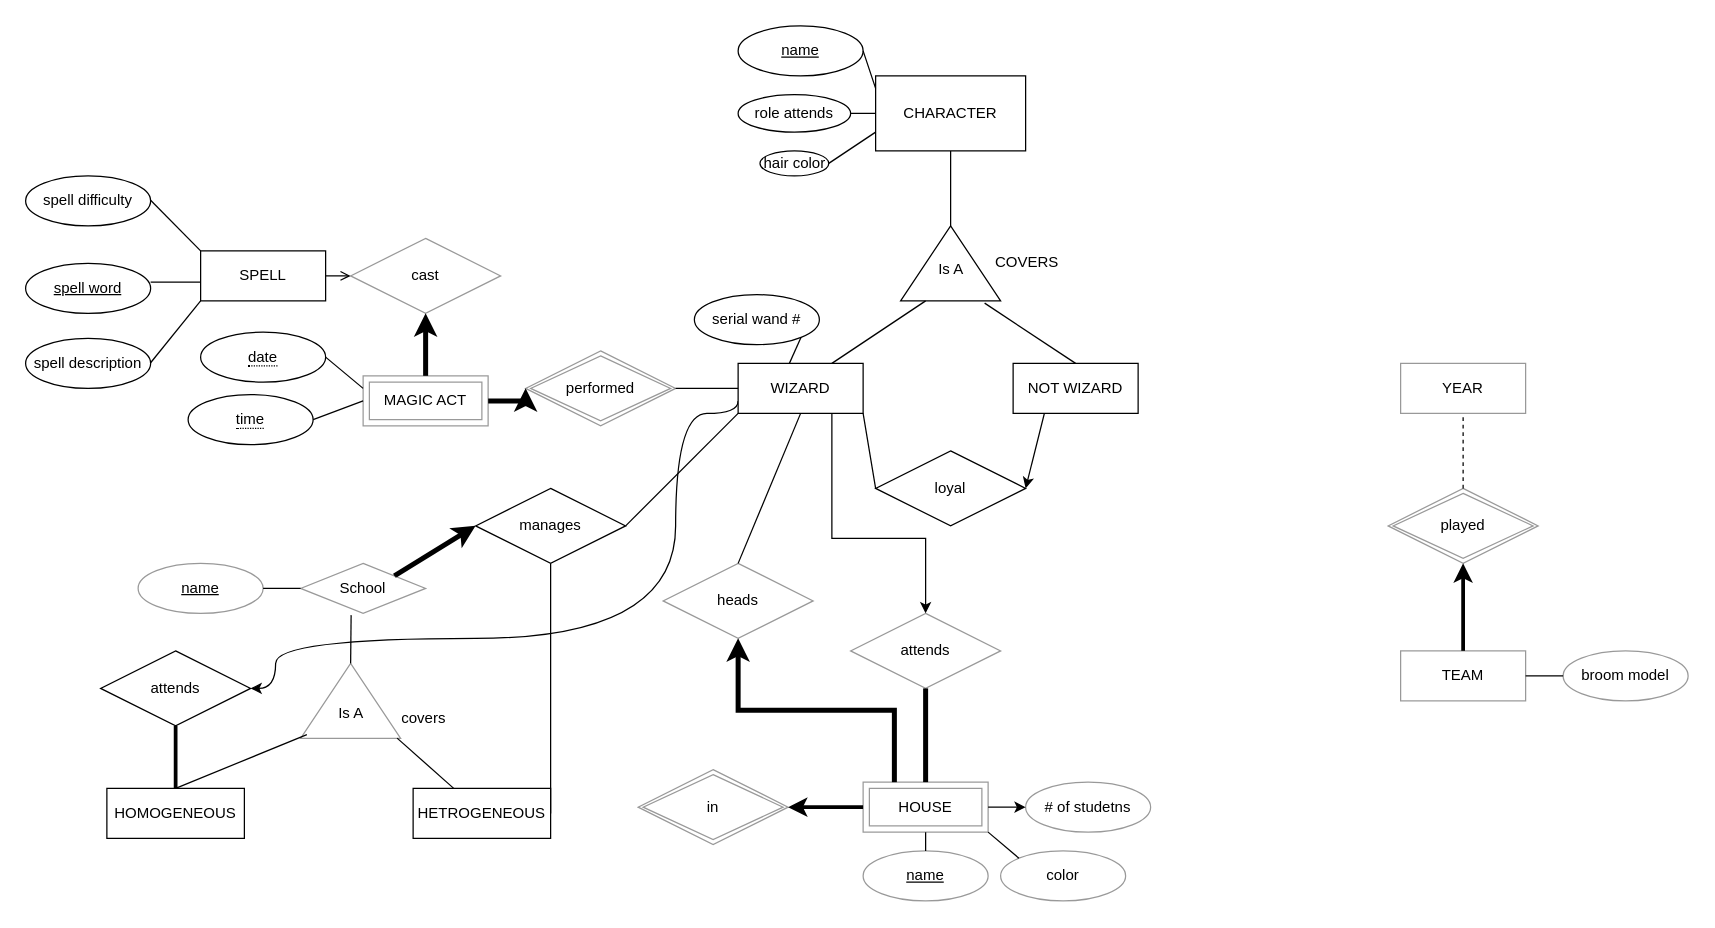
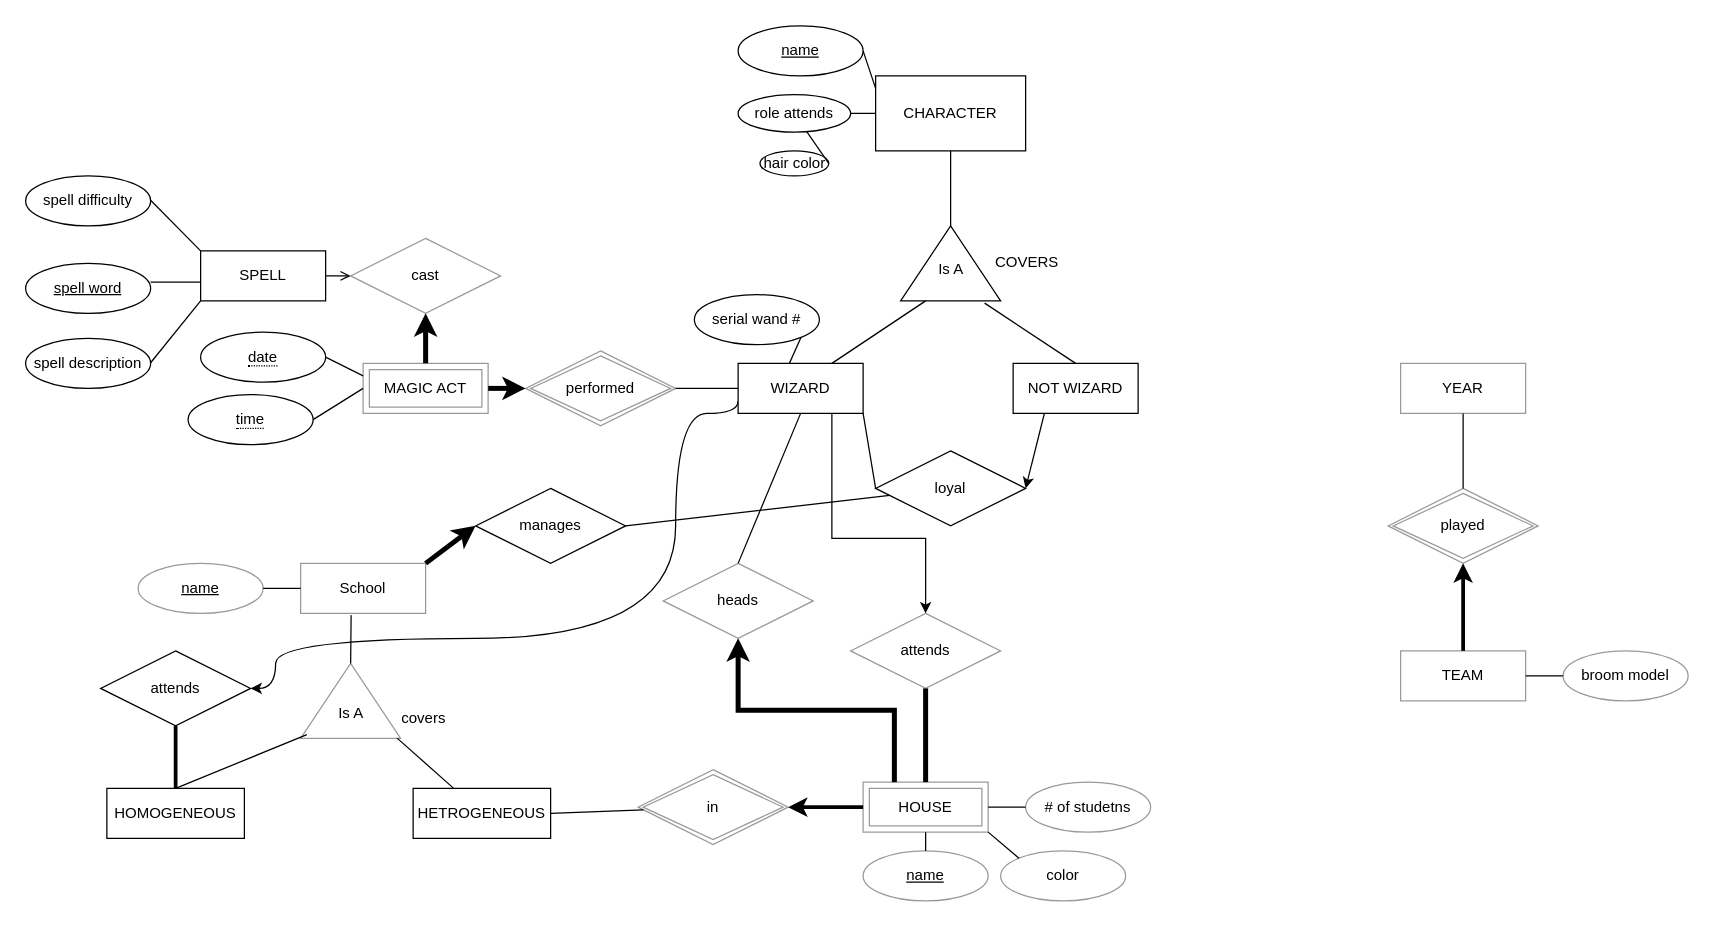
edge "CHARACTER" -- "hair color": now "role attends" -- "hair color"
node "MAGIC ACT": moved (426, 401) -> (426, 388)
edge "WIZARD" -- "manages": now "loyal" -- "manages"
edge "YEAR" -- "played": style dashed -> solid
node "School": shape diamond -> rectangle
edge "manages" -- "HETROGENEOUS": now "in" -- "HETROGENEOUS"
edge "HOUSE" -> "# of studetns": arrowhead classic -> none
